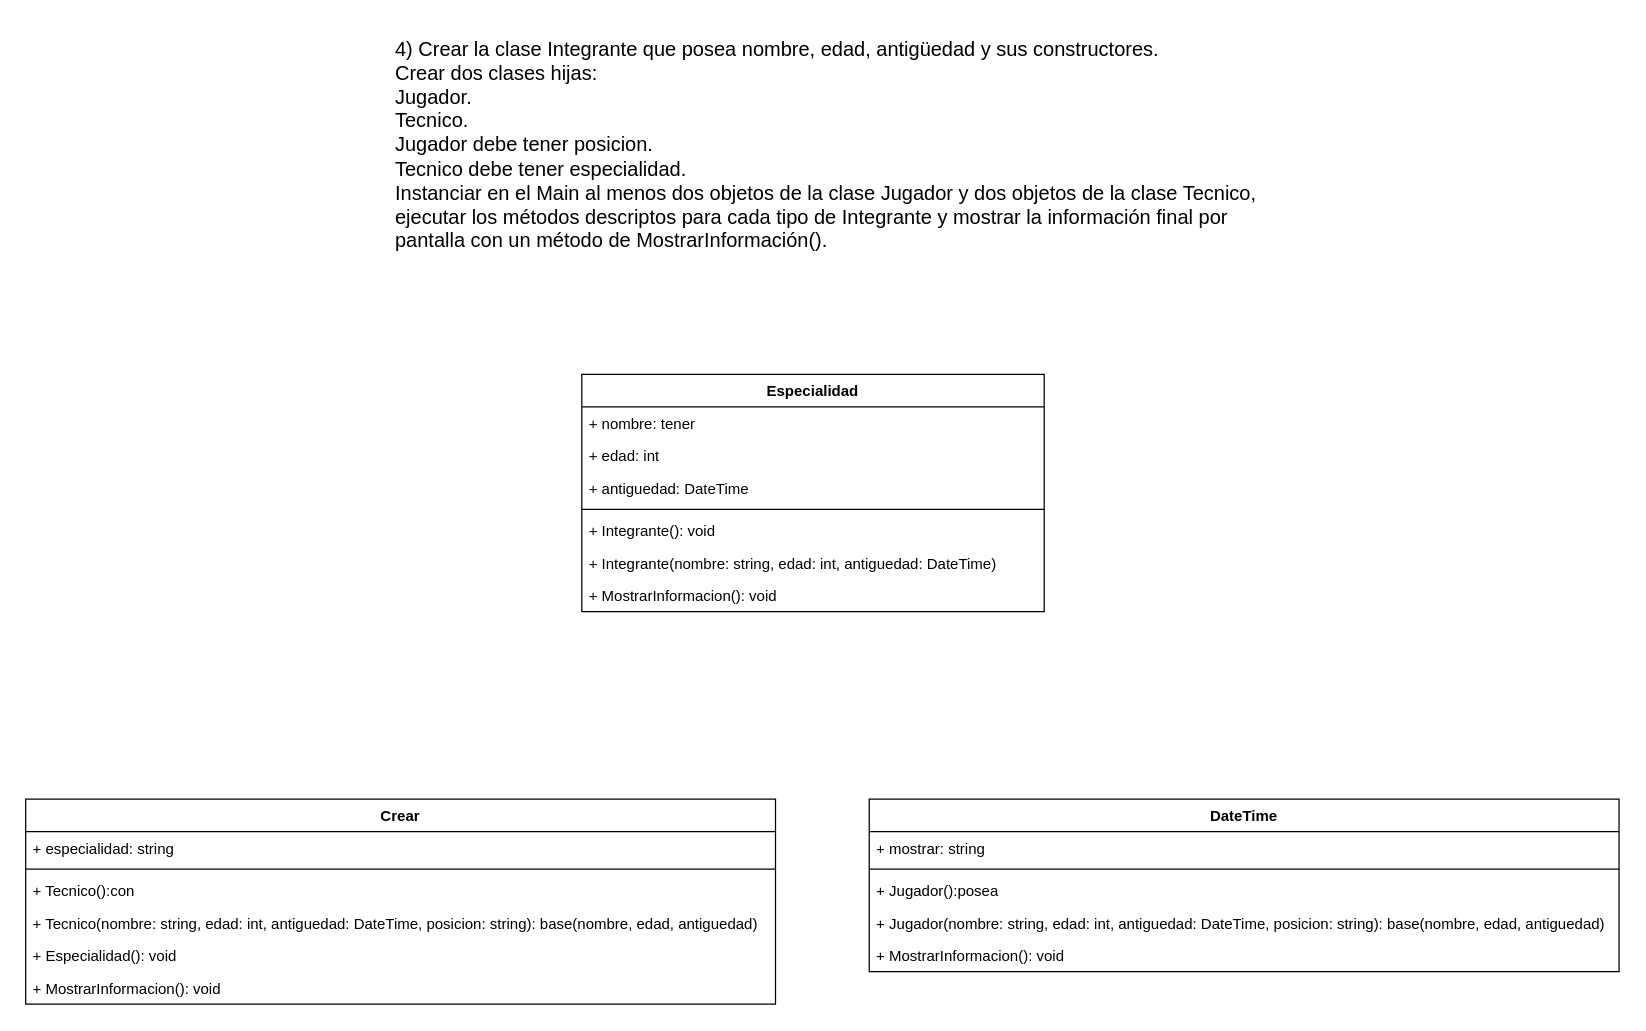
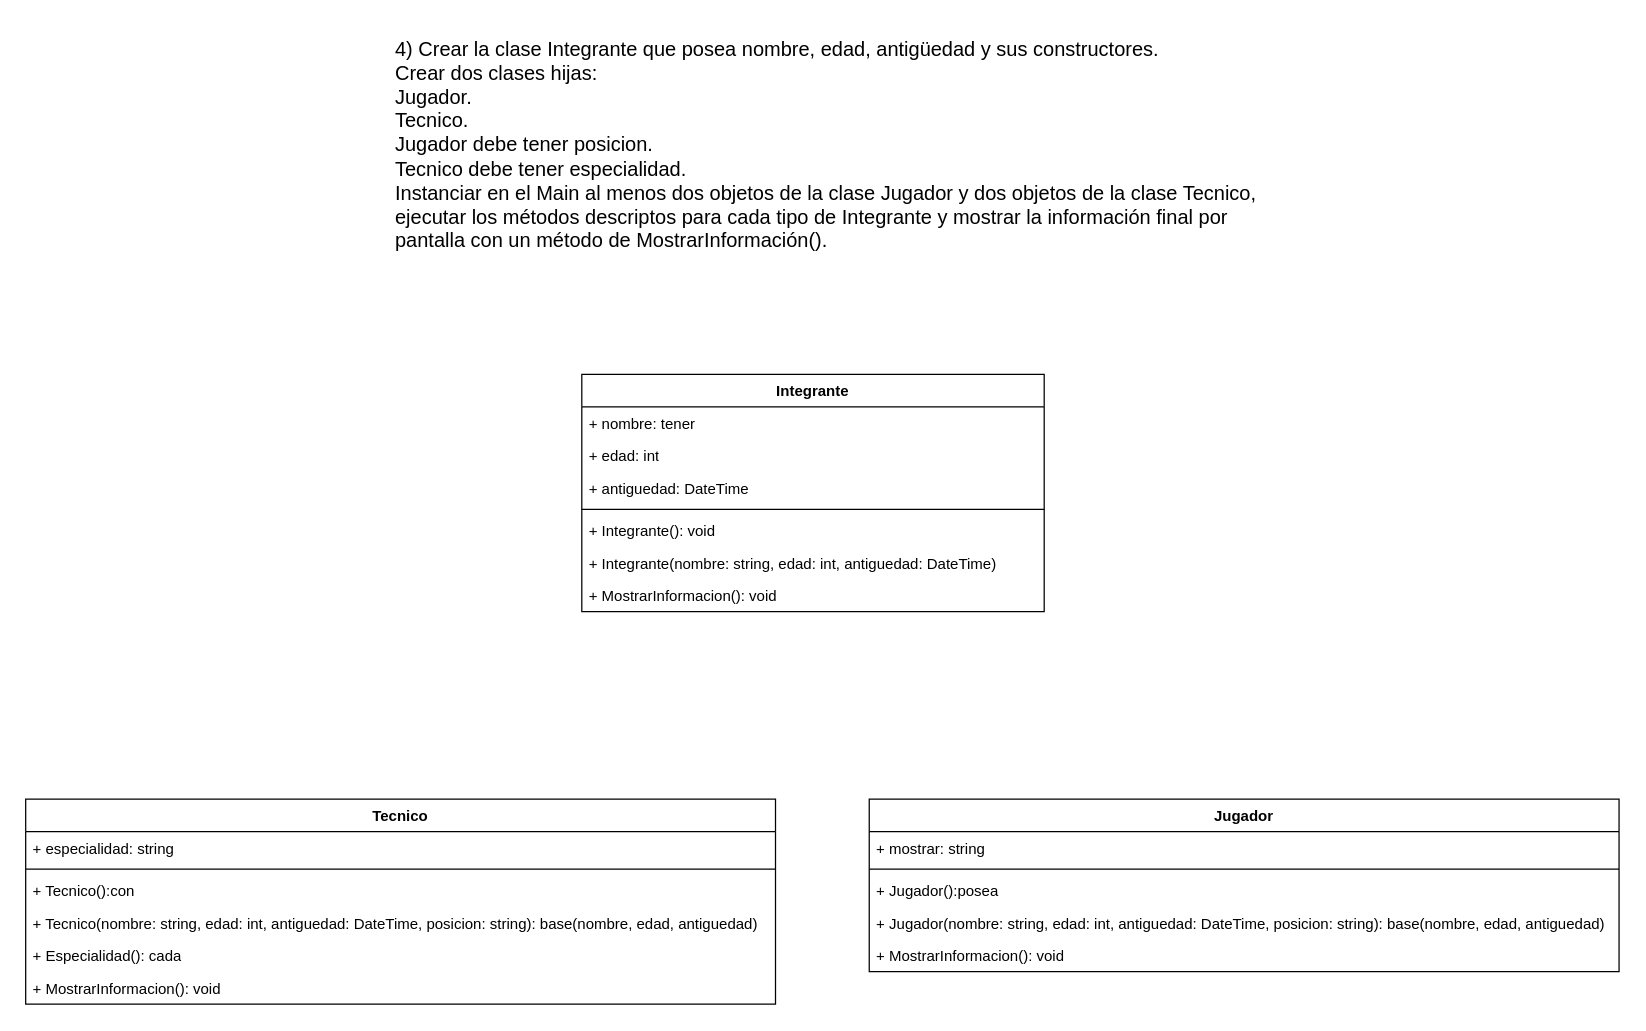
node "Especialidad": label "Especialidad" -> "Integrante"
node "Crear": label "Crear" -> "Tecnico"
node "DateTime": label "DateTime" -> "Jugador"
node "+ Especialidad(): void": label "+ Especialidad(): void" -> "+ Especialidad(): cada"
